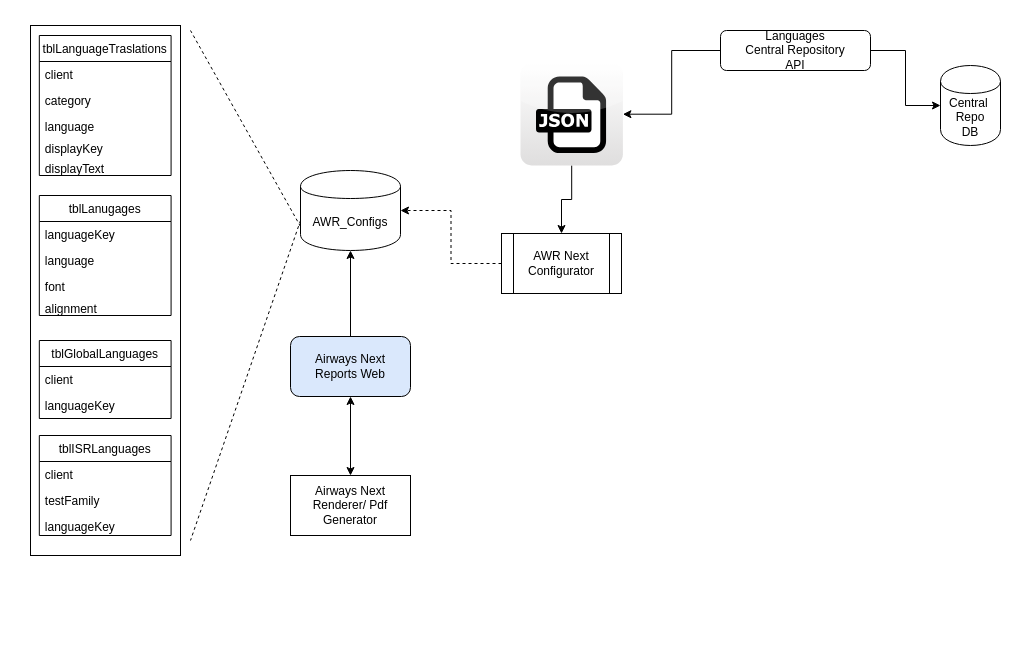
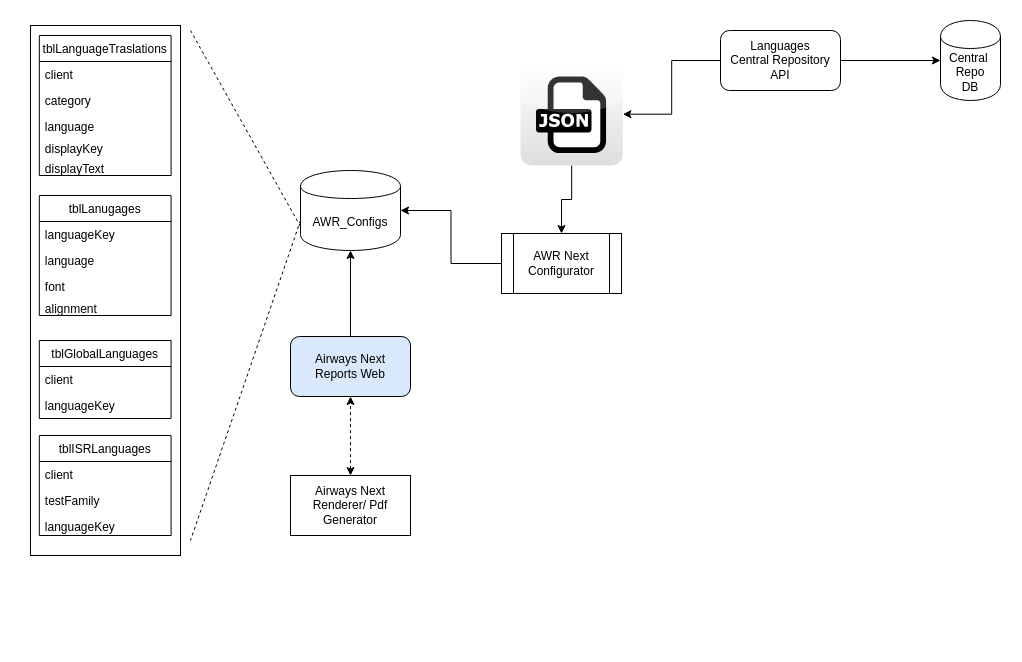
node "Languages Central Repository API": size 150x40 -> 120x60
node "Central Repo DB": moved (971, 106) -> (971, 61)
edge "AWR Next Configurator" -> "AWR_Configs": style dashed -> solid
edge "Airways Next Reports Web" -- "Airways Next Renderer/ Pdf Generator": style solid -> dashed
